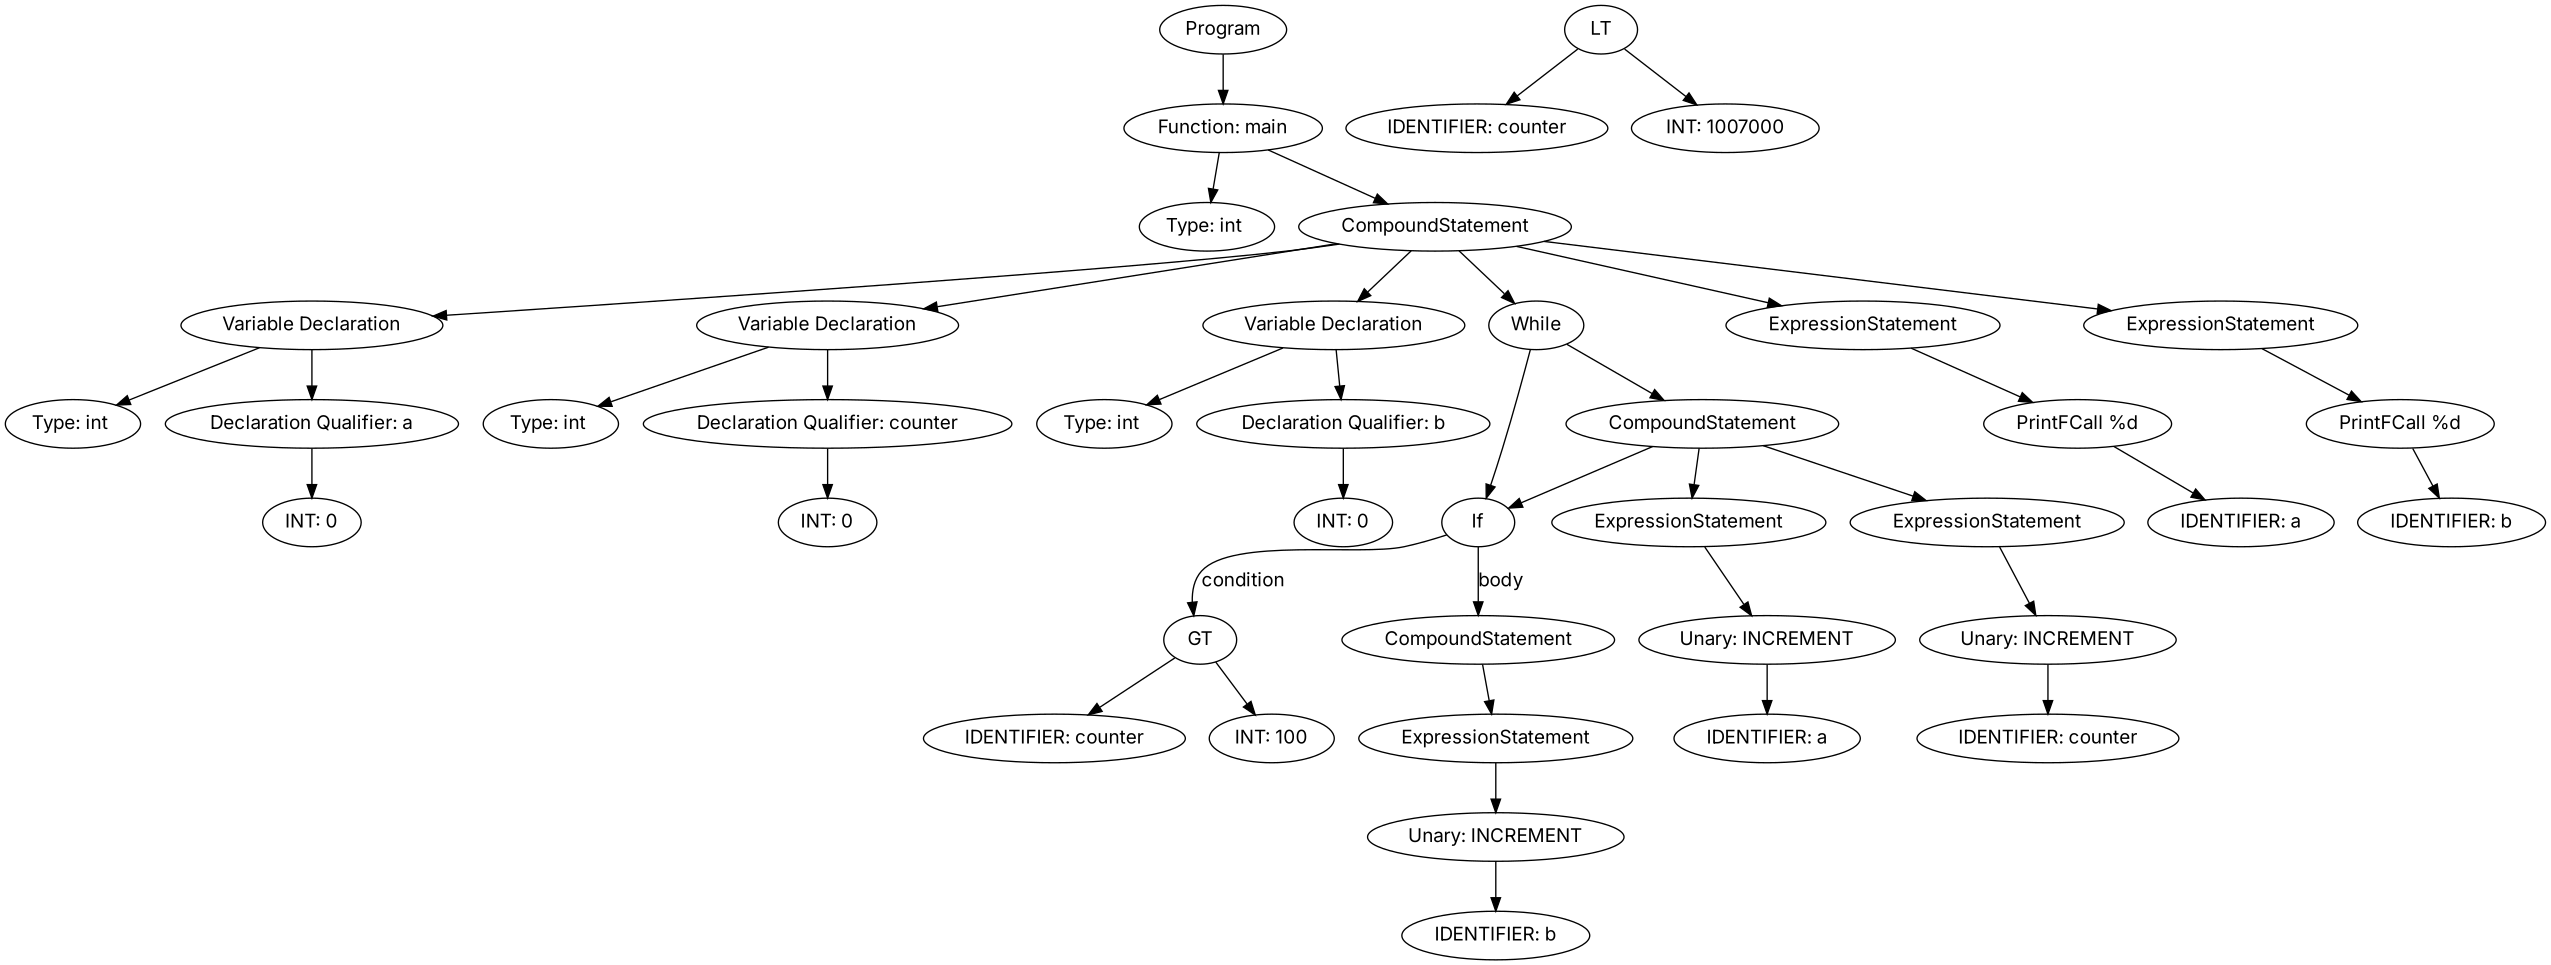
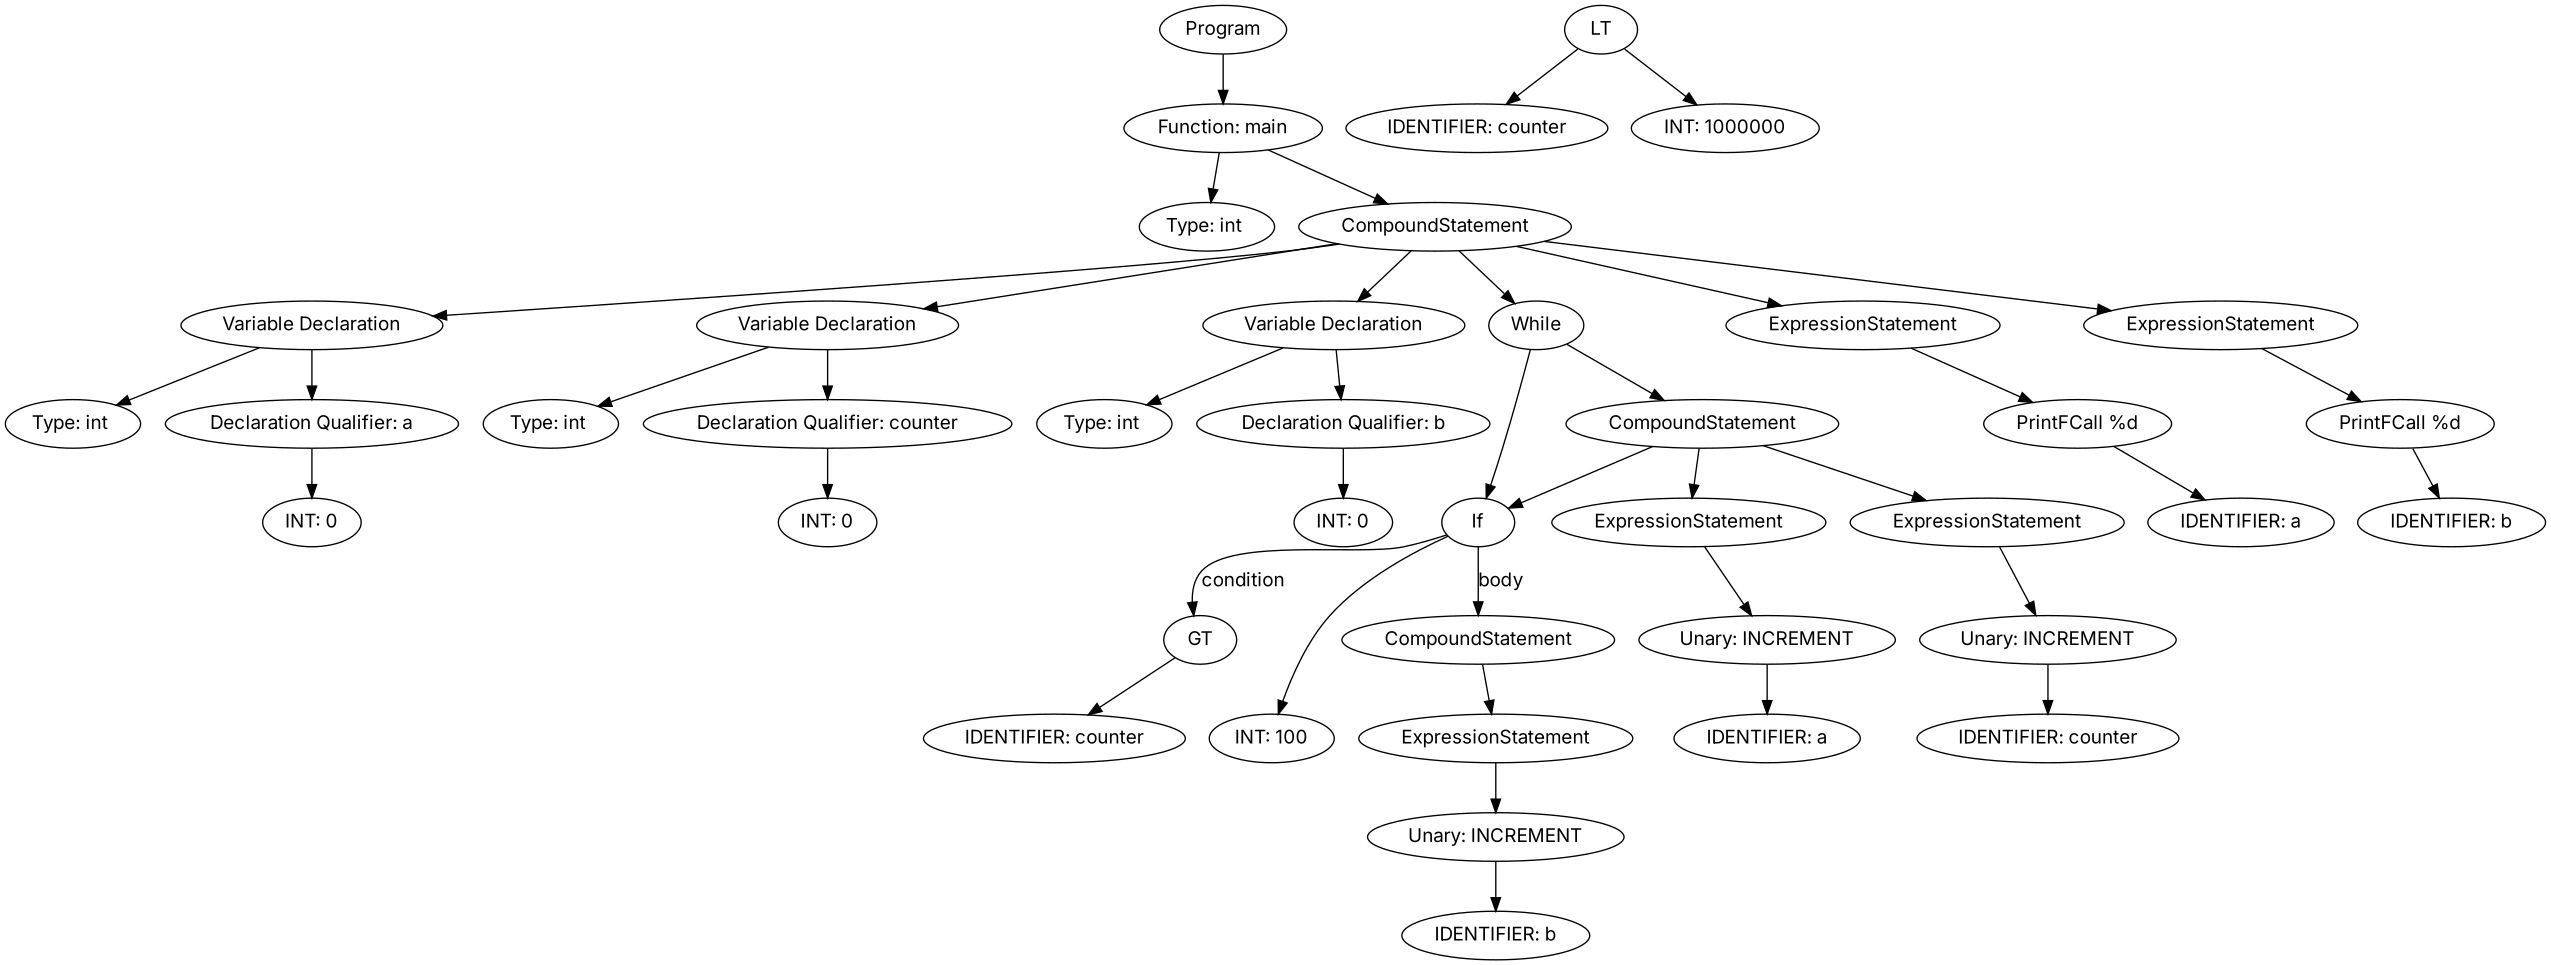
node "INT: 1007000": label "INT: 1007000" -> "INT: 1000000"
edge "GT" -> "INT: 100": now "If" -> "INT: 100"
